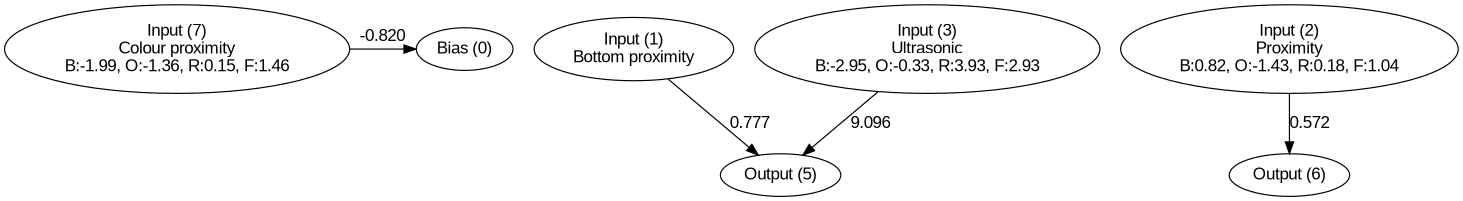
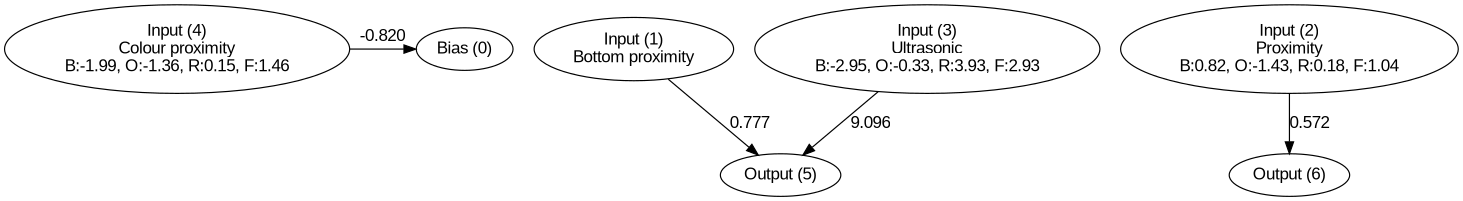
node "Input (7) Colour proximity B:-1.99, O:-1.36, R:0.15, F:1.46": label "Input (7) Colour proximity B:-1.99, O:-1.36, R:0.15, F:1.46" -> "Input (4) Colour proximity B:-1.99, O:-1.36, R:0.15, F:1.46"
